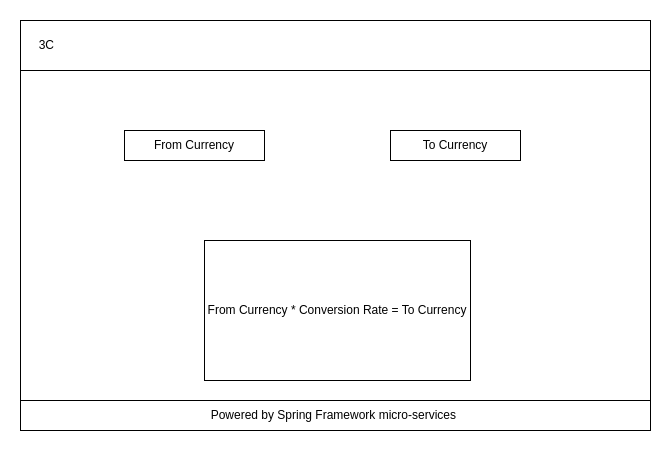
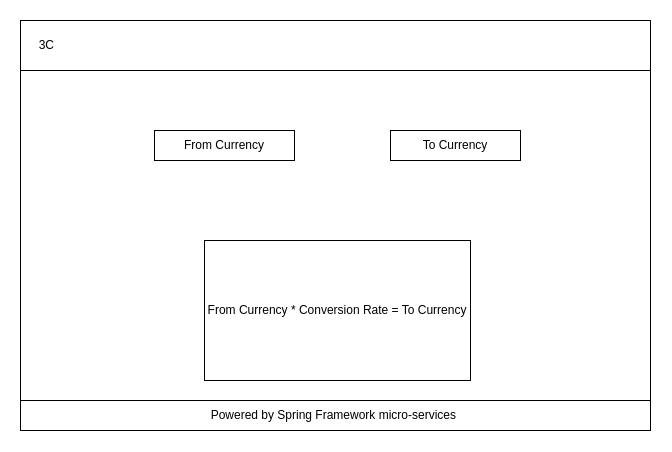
node "From Currency": moved (195, 146) -> (225, 146)
